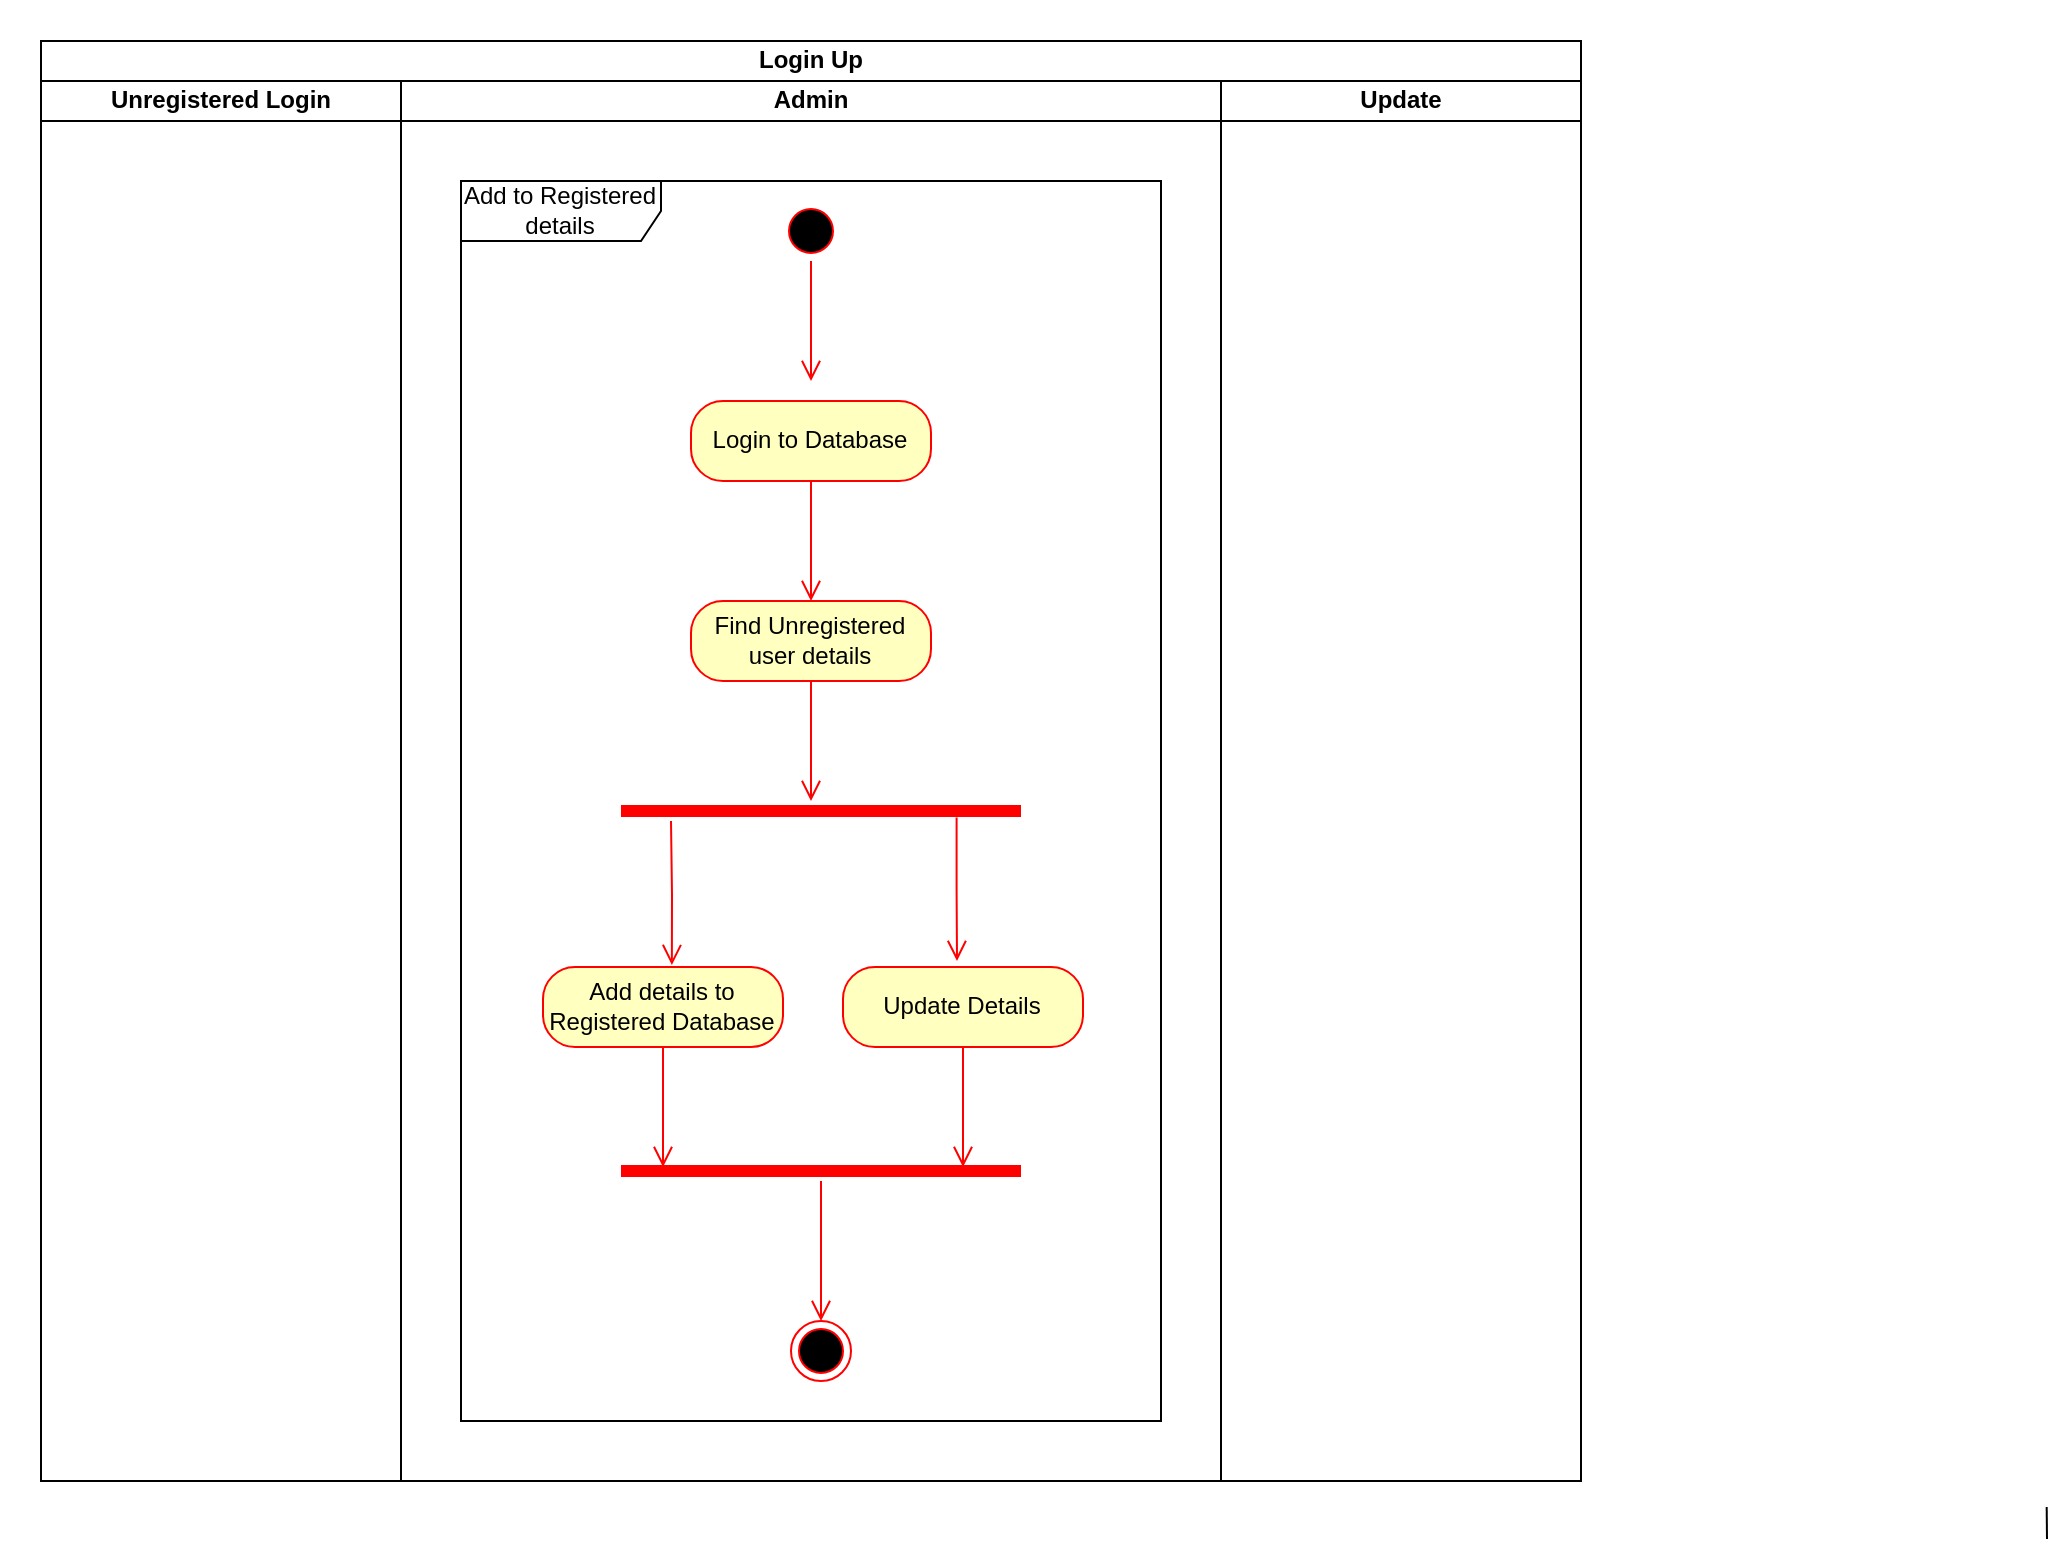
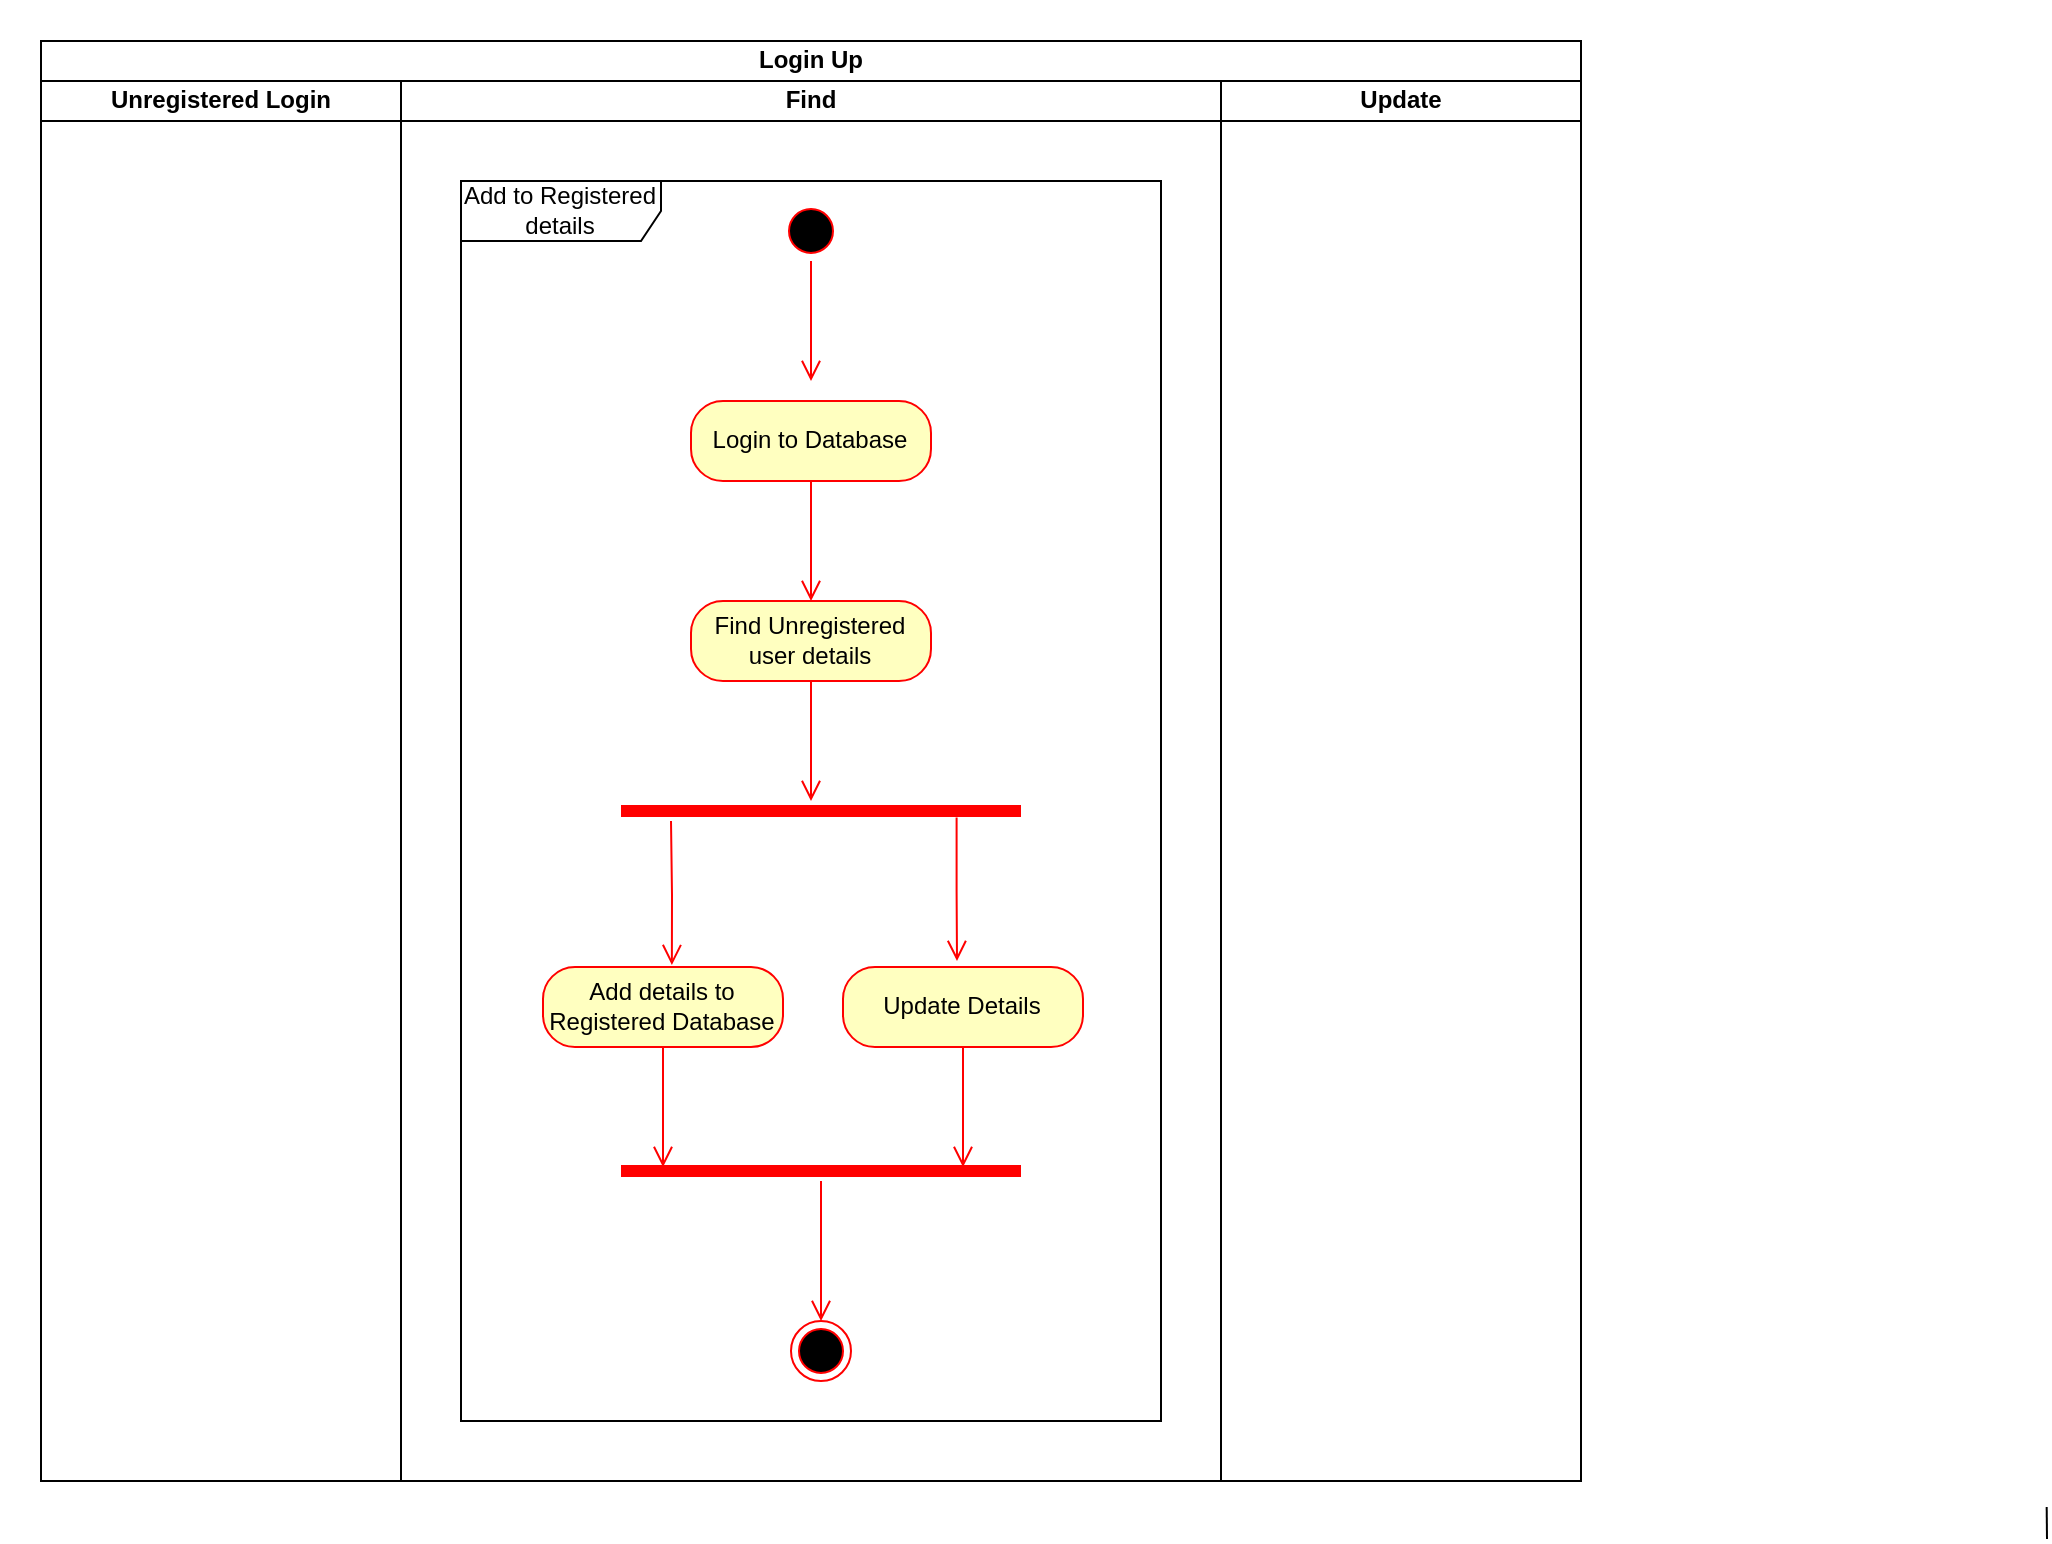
node "Admin": label "Admin" -> "Find"
